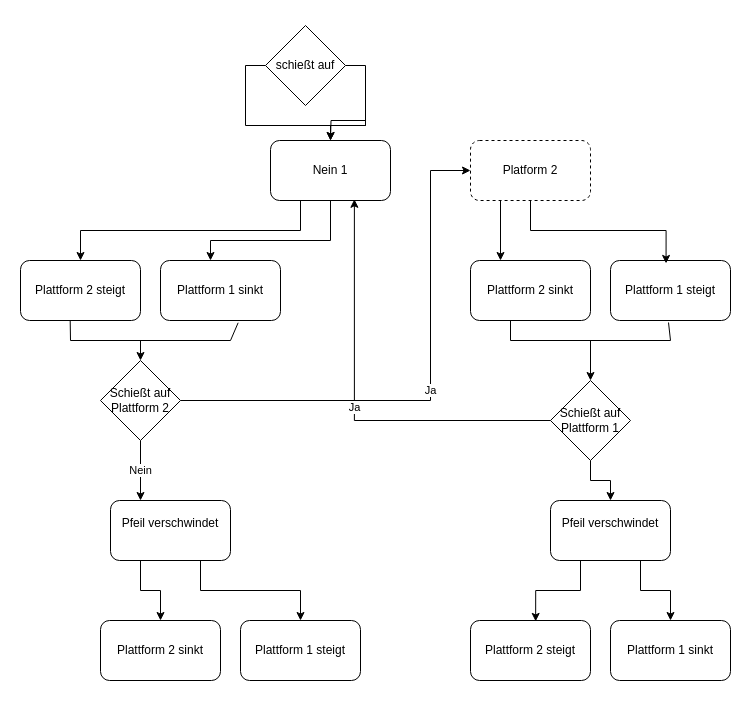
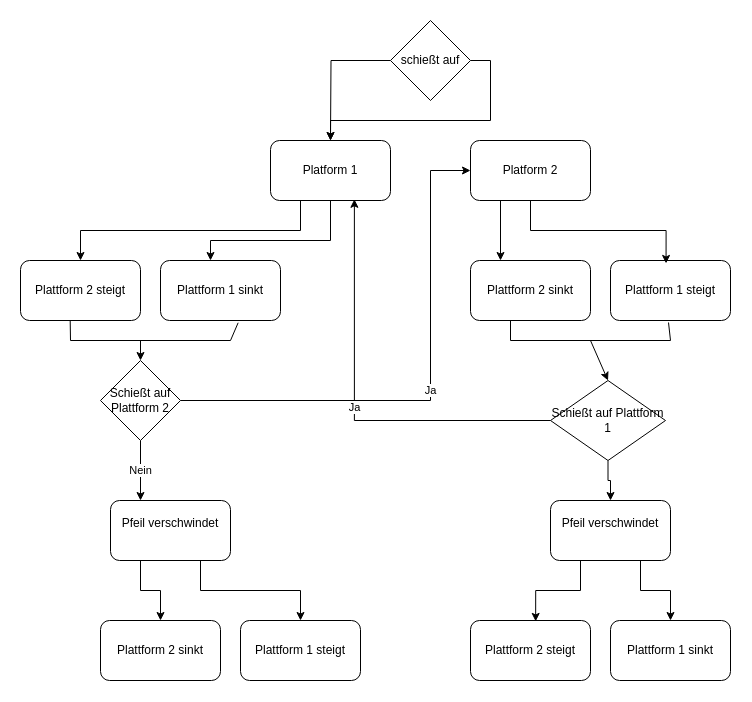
node "schießt auf": moved (306, 66) -> (431, 61)
node "Nein 1": label "Nein 1" -> "Platform 1"
node "Platform 2": style dashed -> solid
node "Schießt auf Plattform 1": size 80x80 -> 115x80
